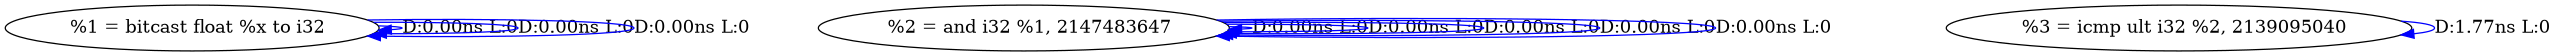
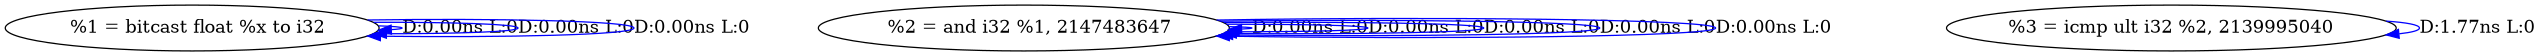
node "%3 = icmp ult i32 %2, 2139095040": label "%3 = icmp ult i32 %2, 2139095040" -> "%3 = icmp ult i32 %2, 2139995040"
